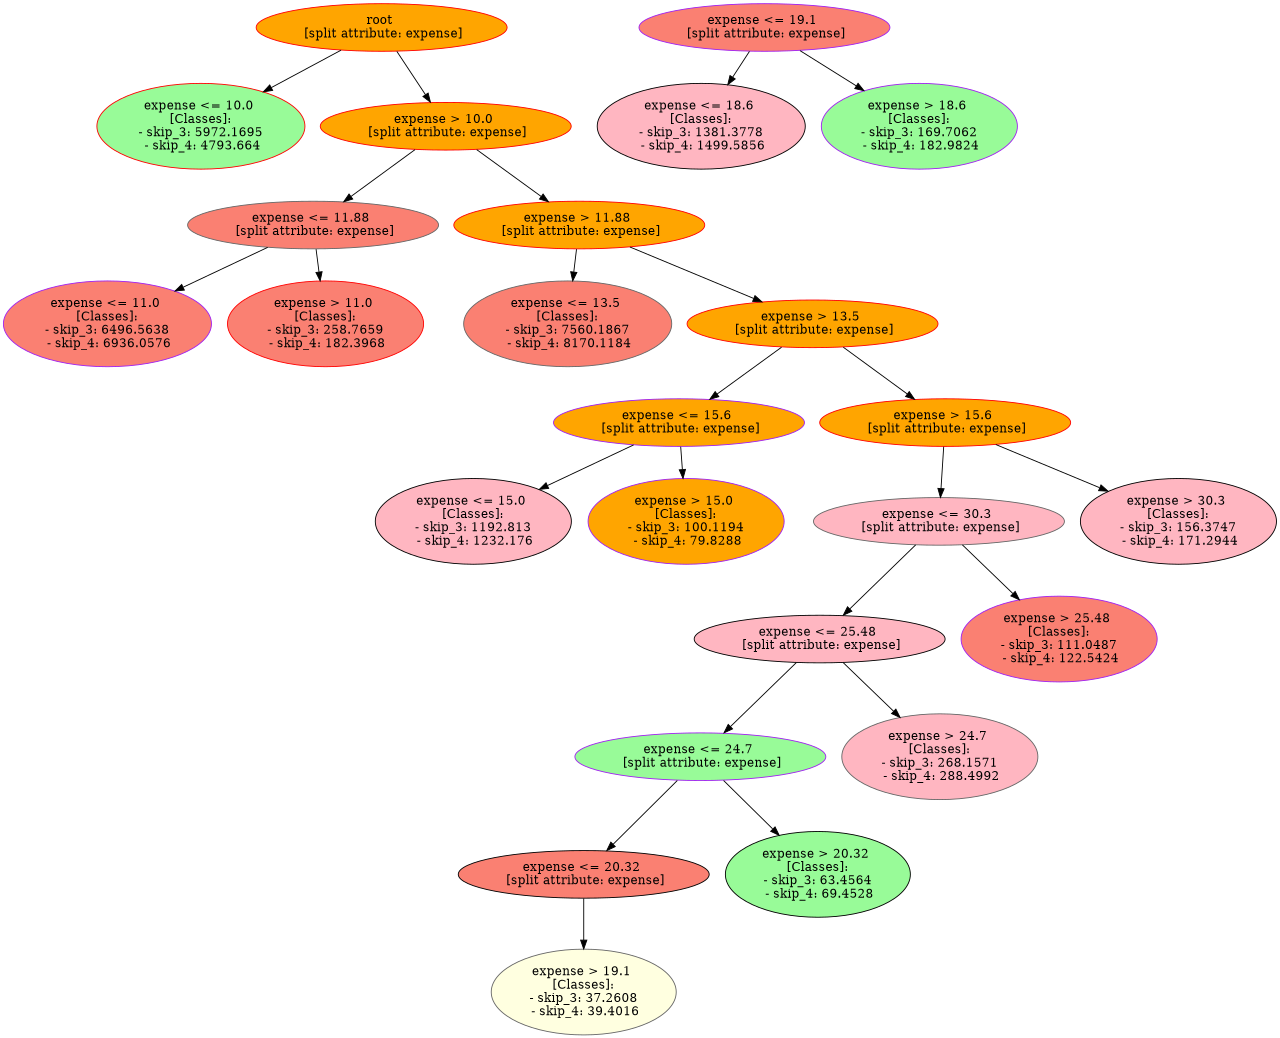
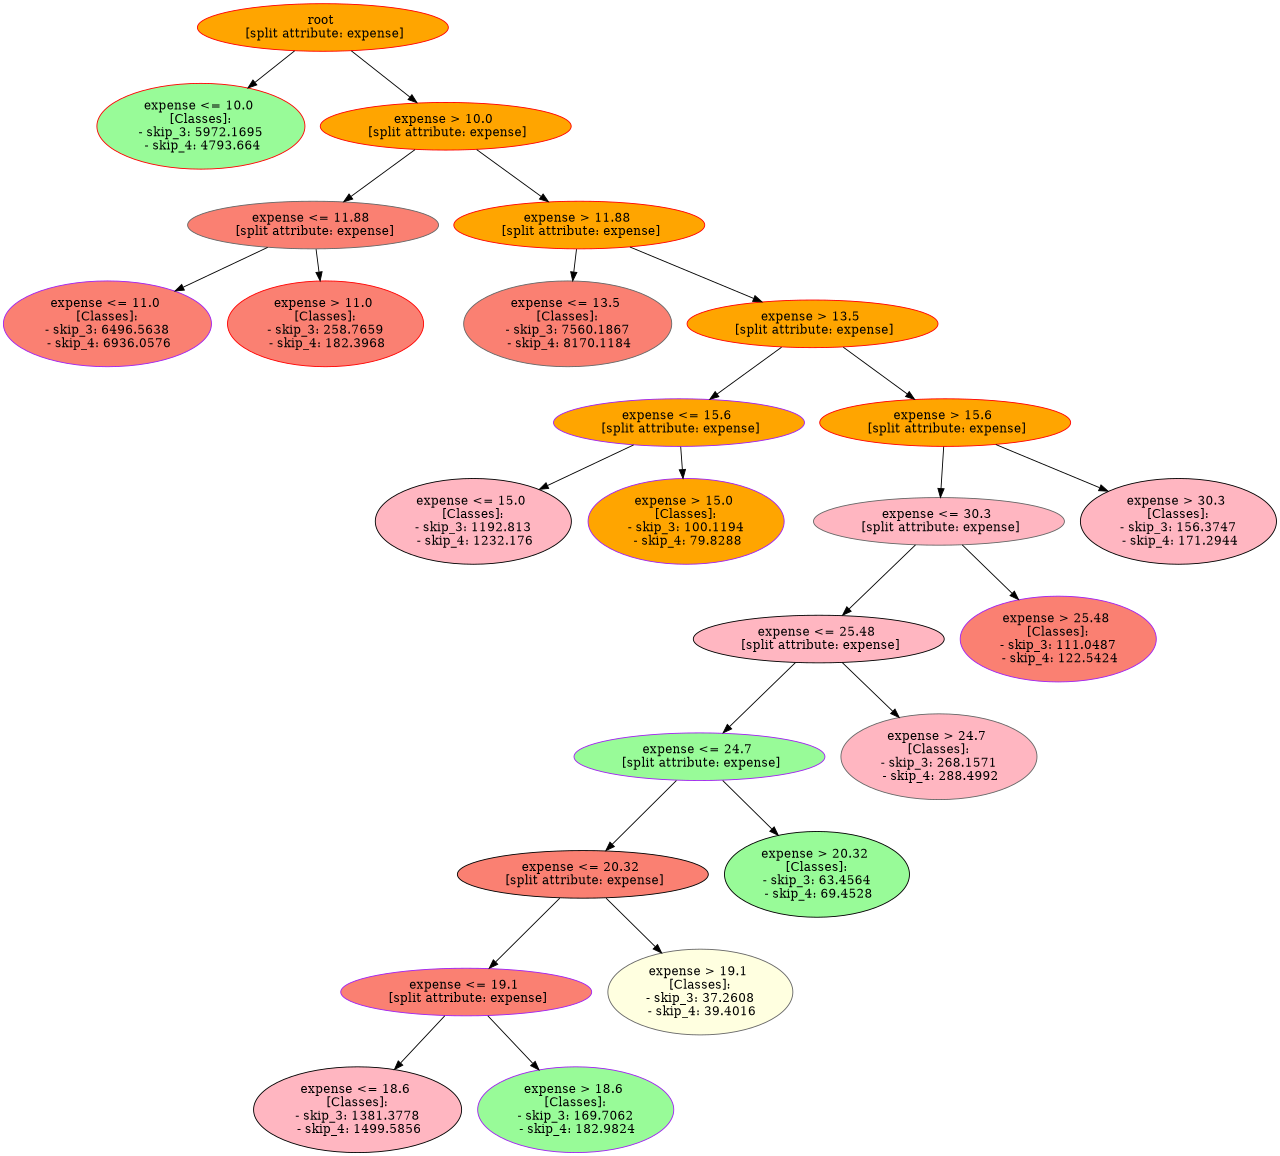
edge "expense <= 20.32 [split attribute: expense]" -> "expense <= 19.1 [split attribute: expense]": added
